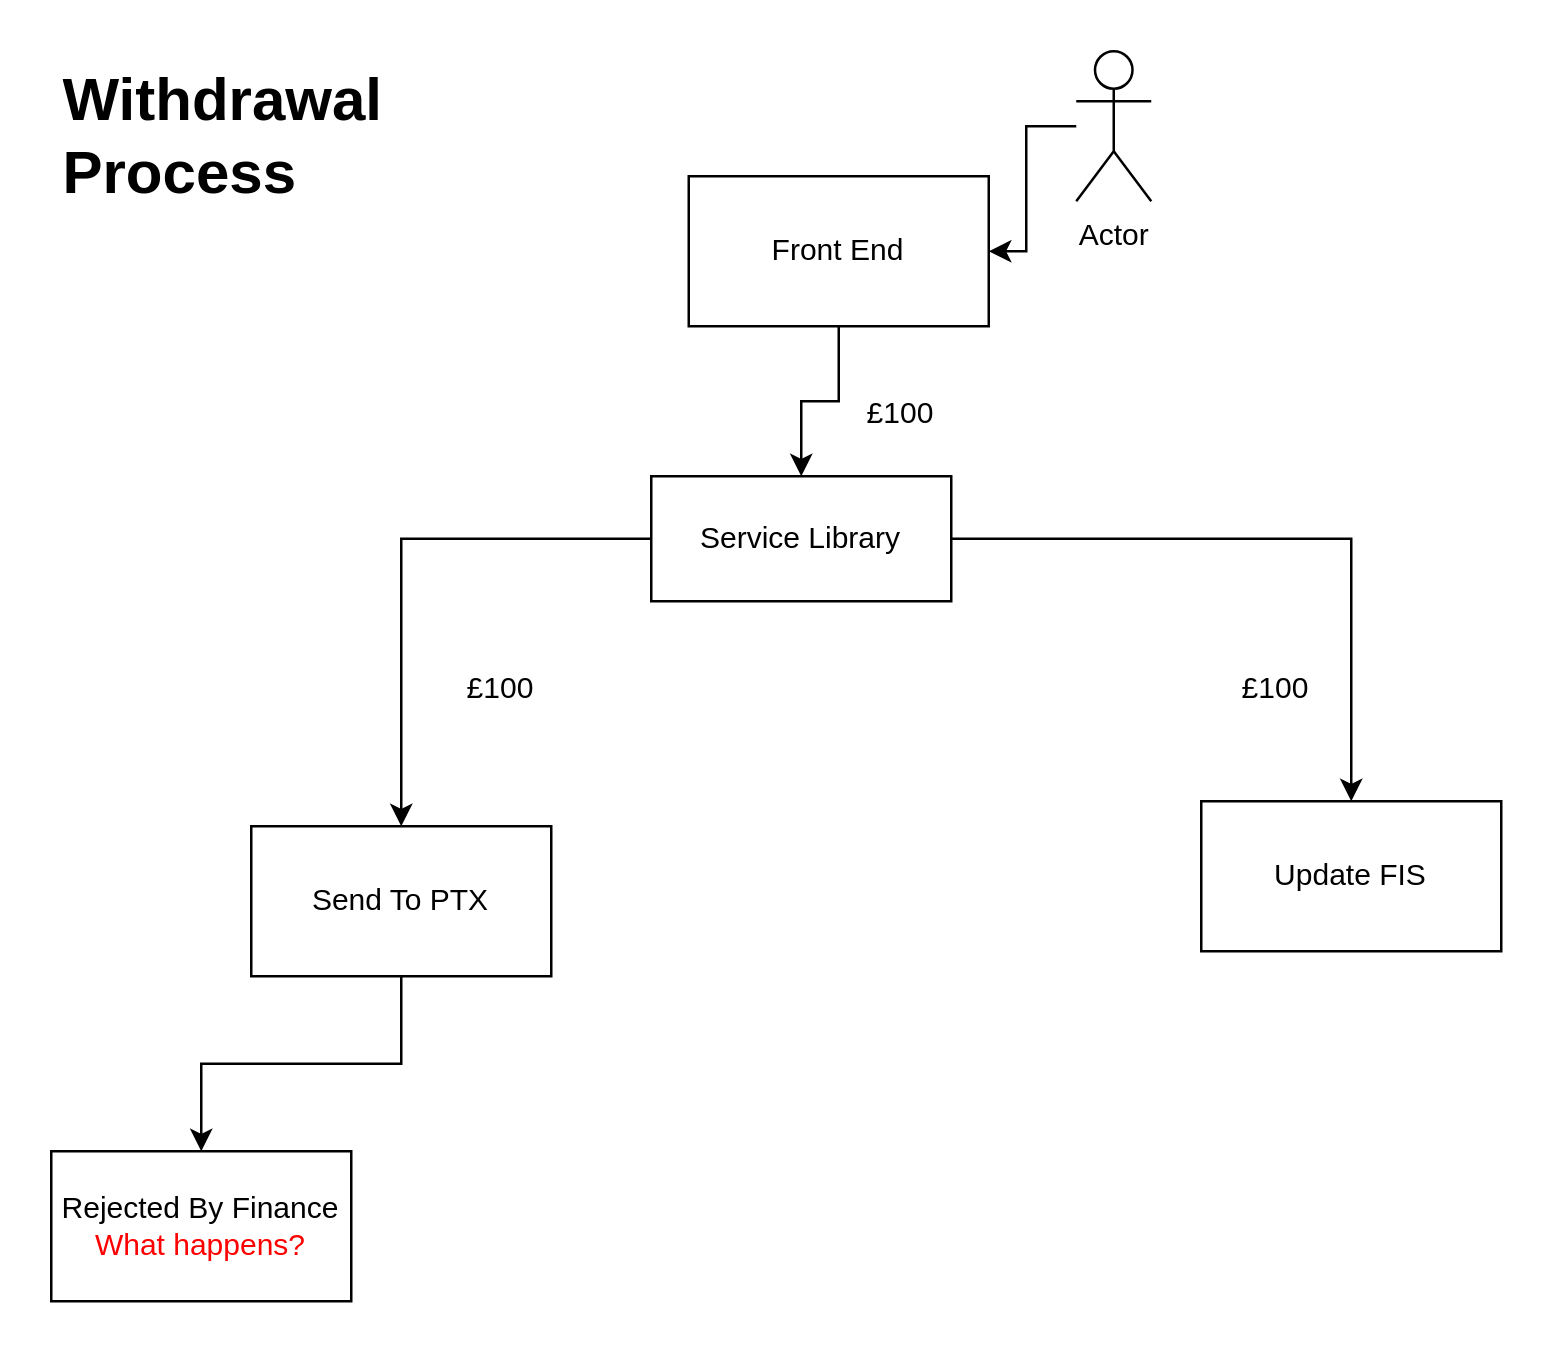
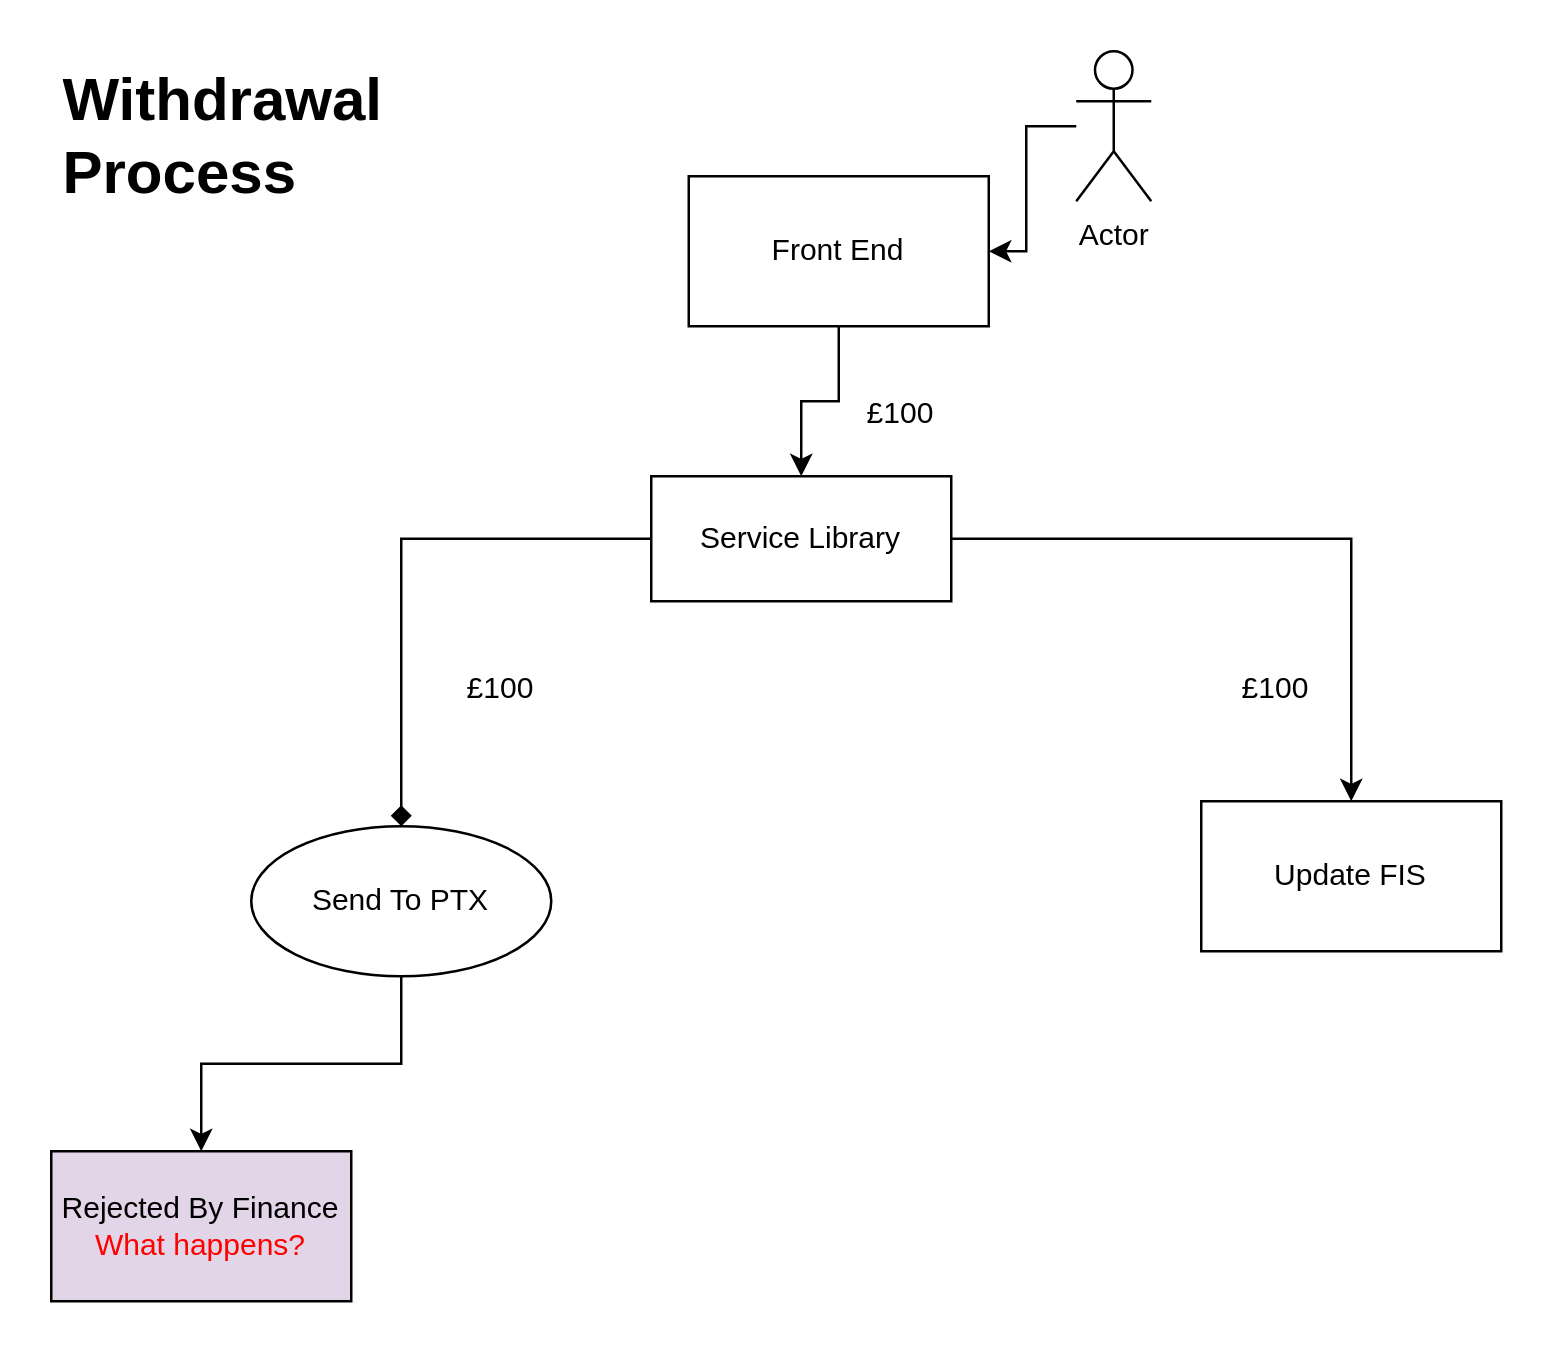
edge "Service Library" -> "Send To PTX": arrowhead classic -> diamond
node "Send To PTX": shape rectangle -> ellipse
node "Rejected By Finance What happens?": fillcolor #ffffff -> #e1d5e7
